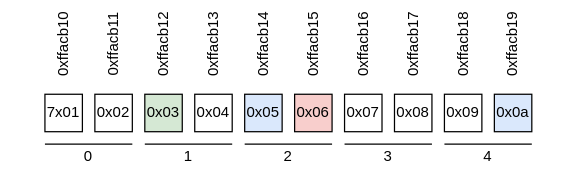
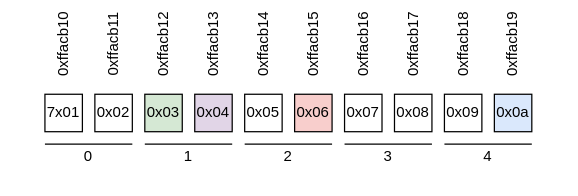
node "0x04": fillcolor #ffffff -> #e1d5e7
node "0x05": fillcolor #dae8fc -> #ffffff
